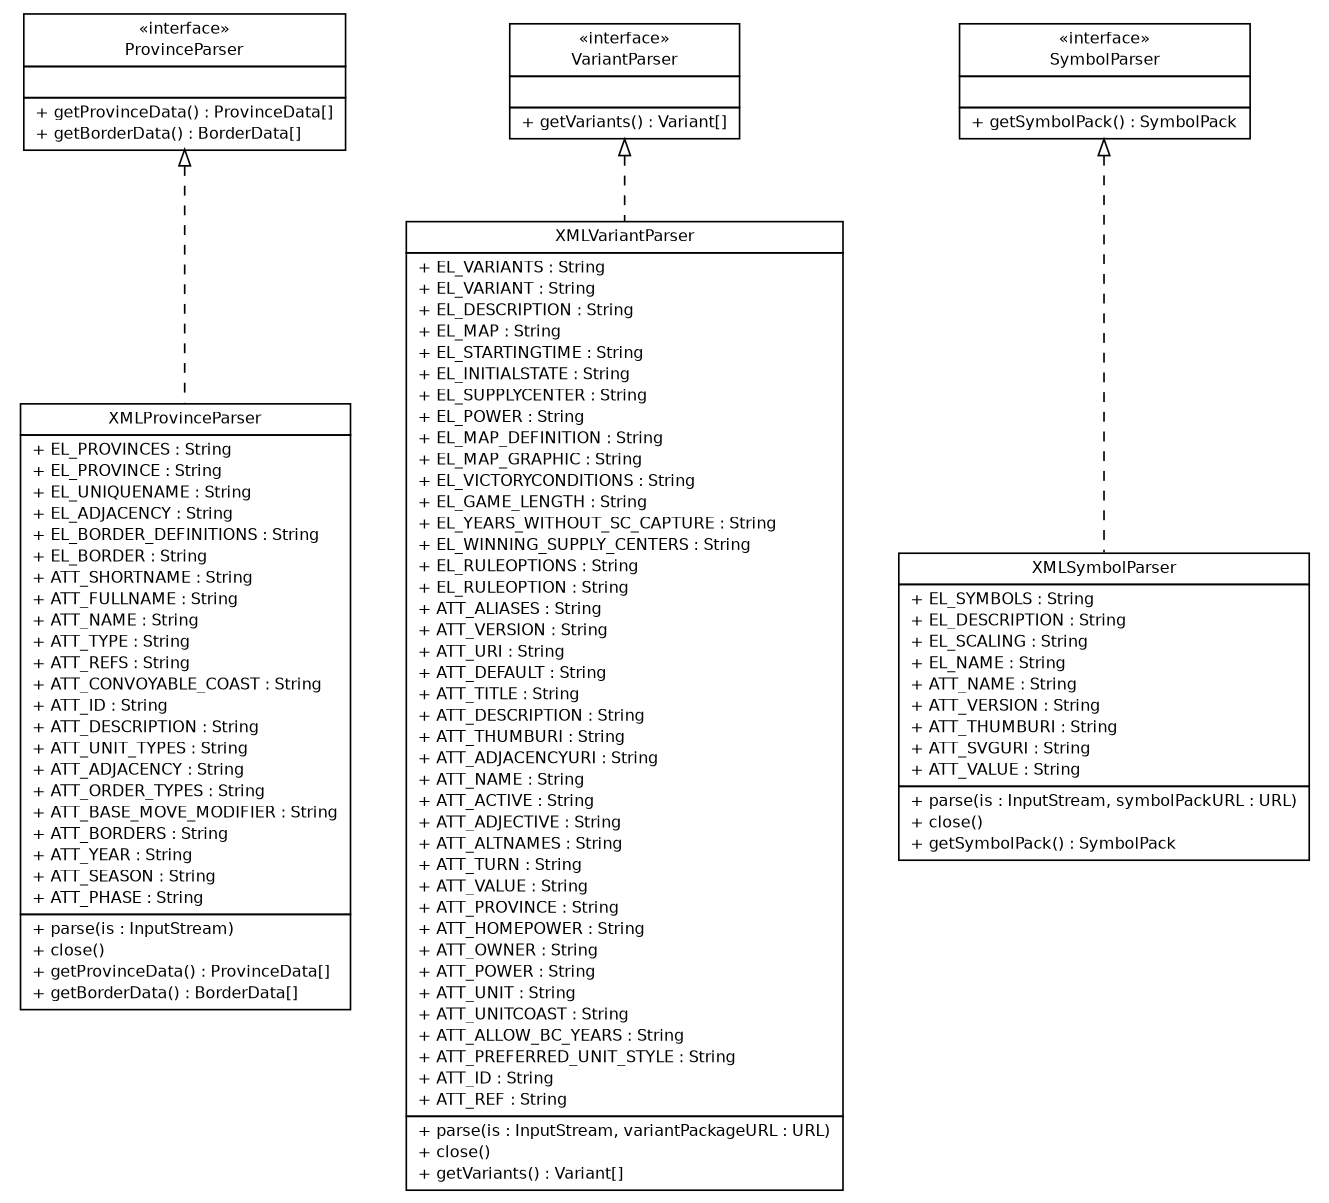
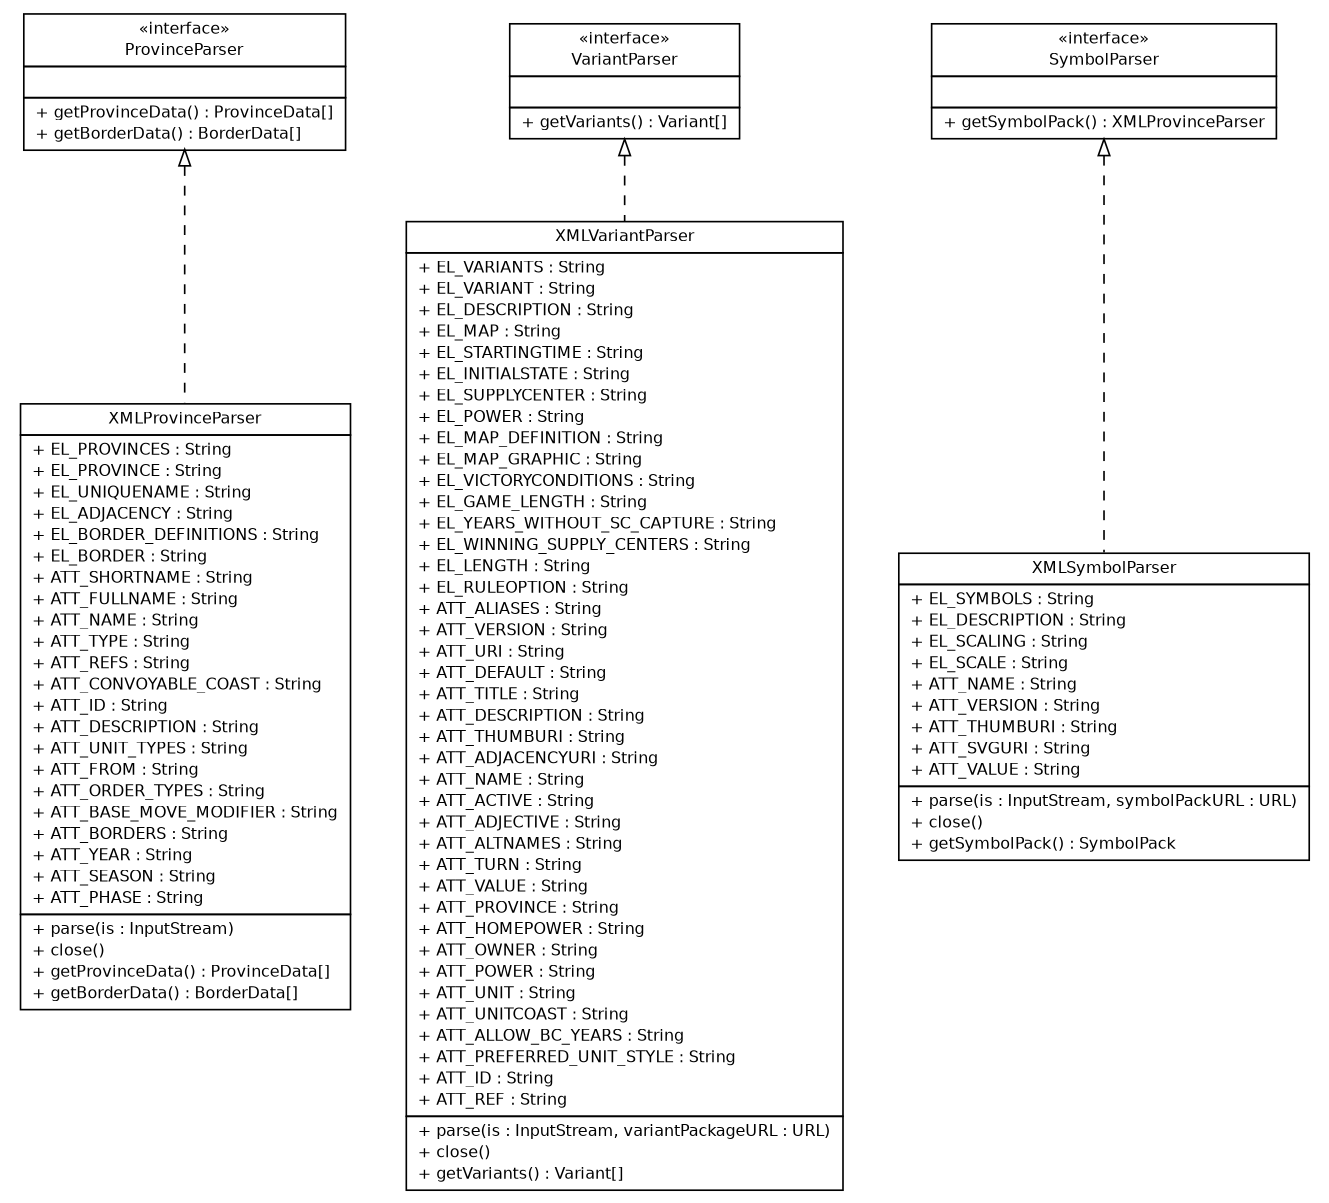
node "SymbolParser": text "+ getSymbolPack() : SymbolPack" -> "+ getSymbolPack() : XMLProvinceParser"
node "XMLVariantParser": text "+ EL_RULEOPTIONS : String" -> "+ EL_LENGTH : String"
node "XMLSymbolParser": text "+ EL_NAME : String" -> "+ EL_SCALE : String"
node "XMLProvinceParser": text "+ ATT_ADJACENCY : String" -> "+ ATT_FROM : String"
